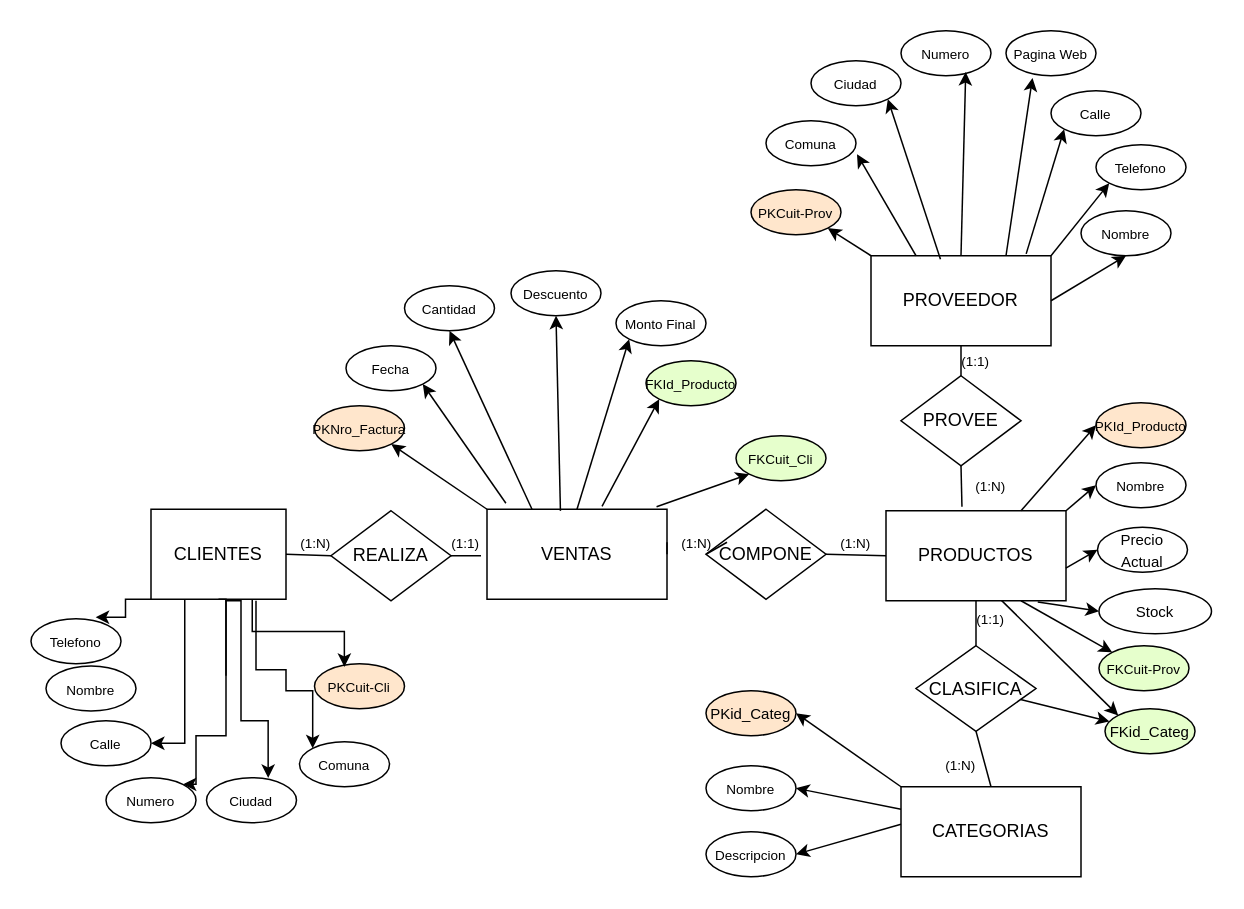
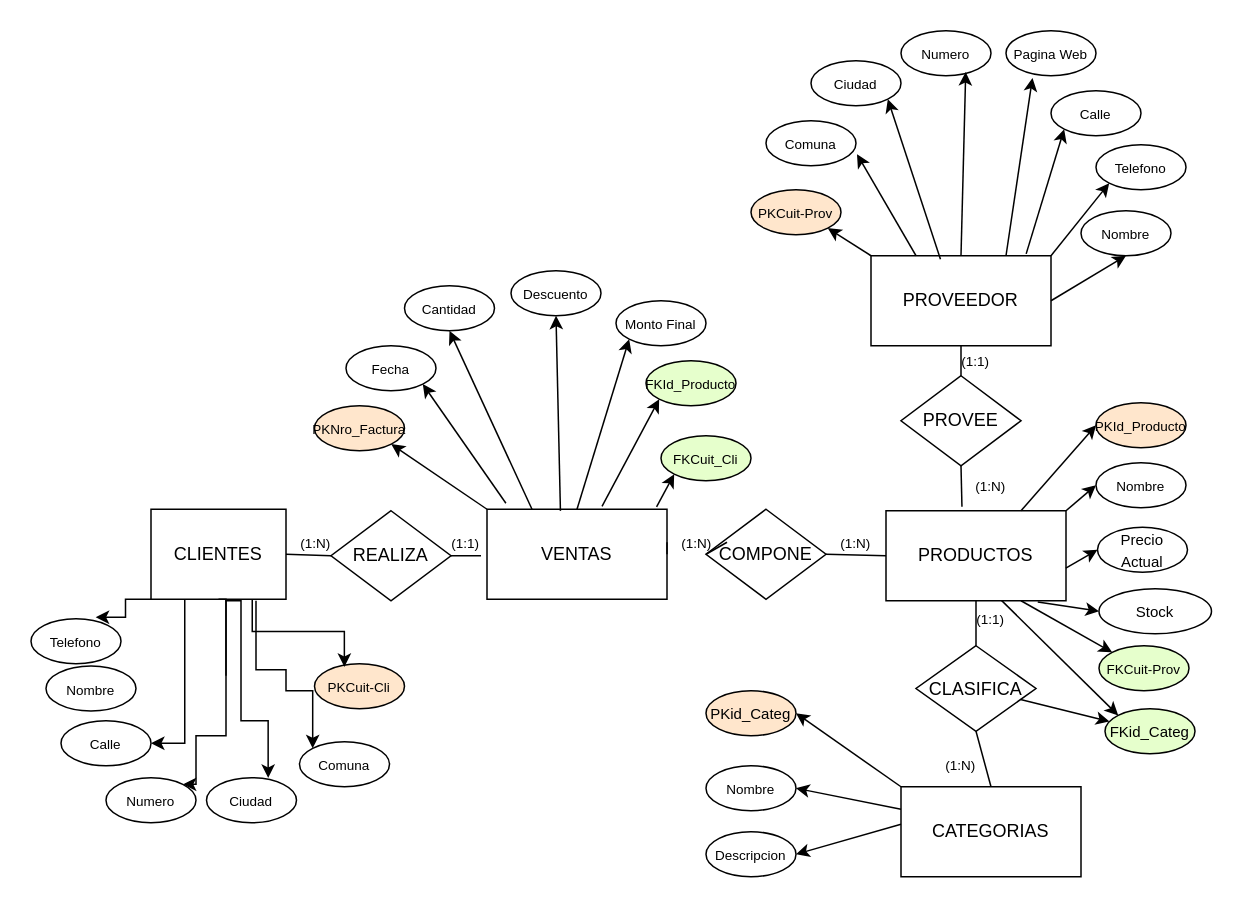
node "FKCuit_Cli": moved (781, 458) -> (706, 458)
